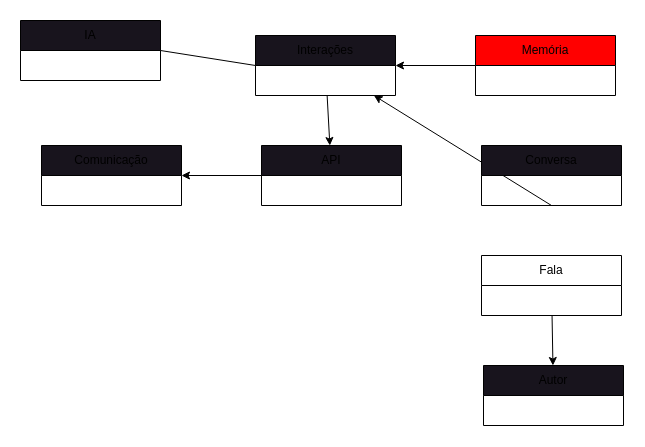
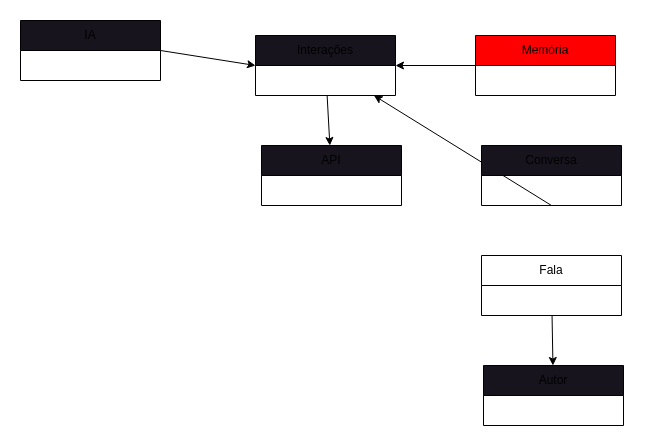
edge "IA" -- "Interações": arrowhead none -> classic
node "Comunicação": removed
edge "API" -> "Comunicação": removed
